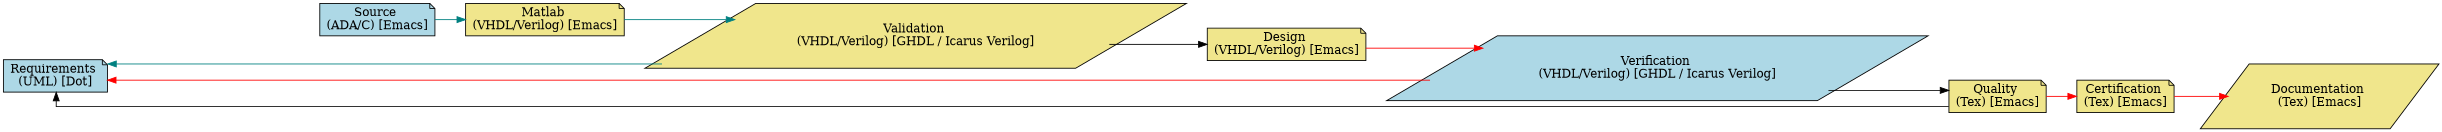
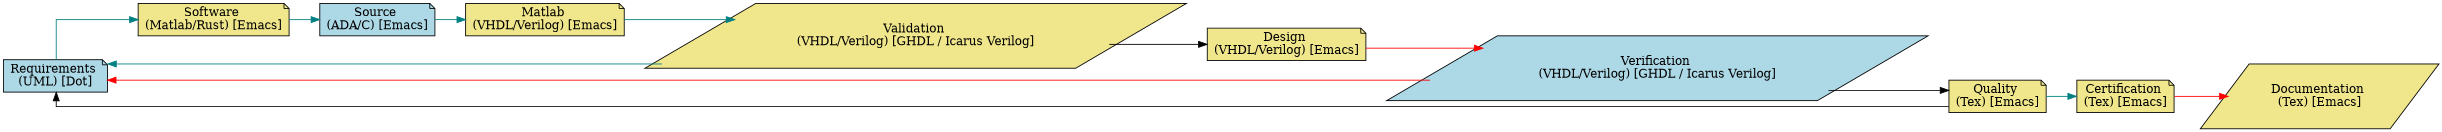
node "Software (Matlab/Rust) [Emacs]": added
edge "Quality (Tex) [Emacs]" -> "Certification (Tex) [Emacs]": color red -> teal
